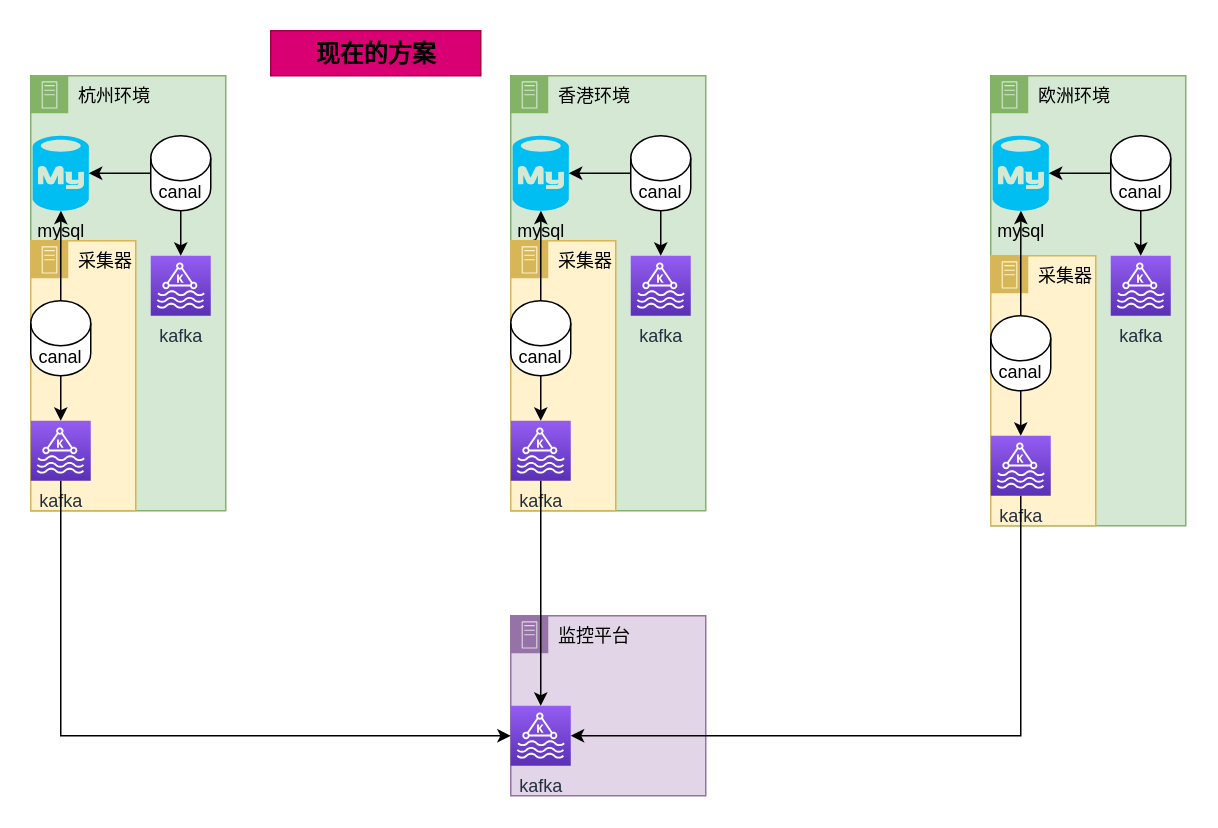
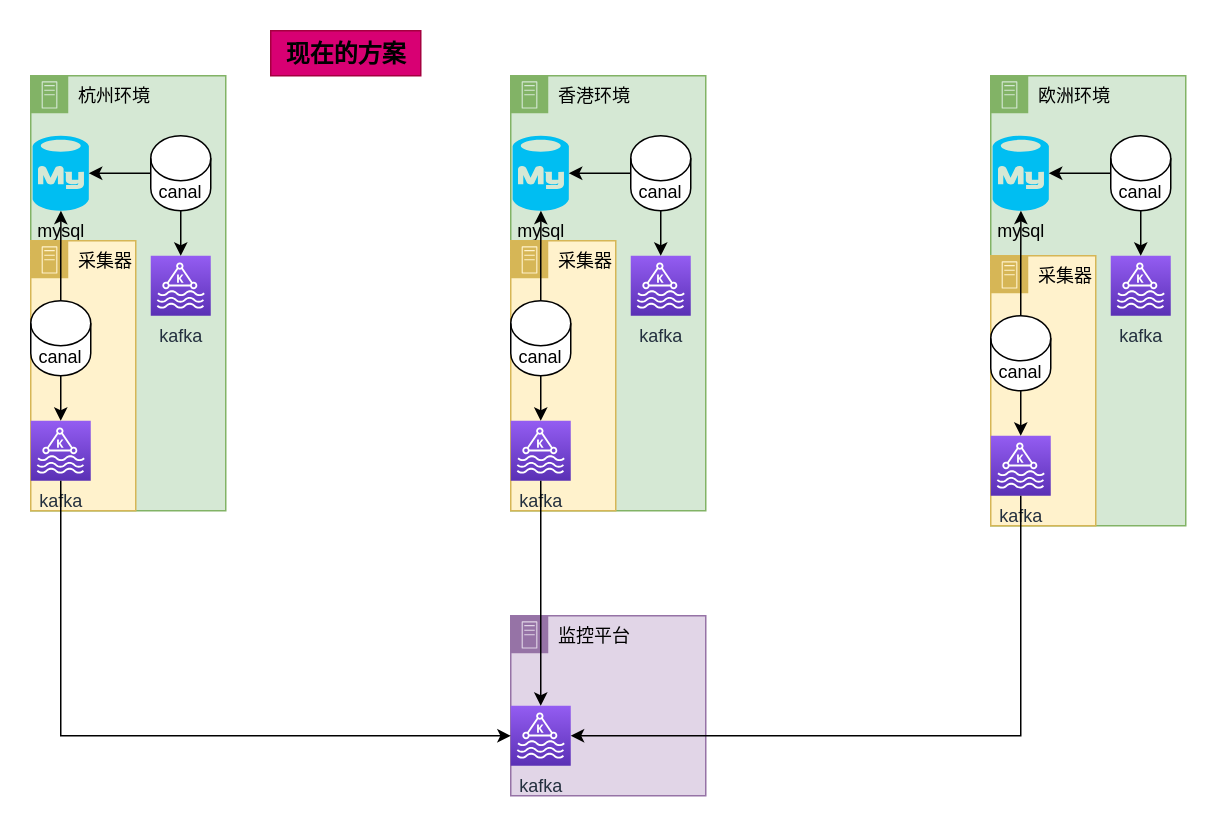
node "现在的方案": size 210x45 -> 150x45
